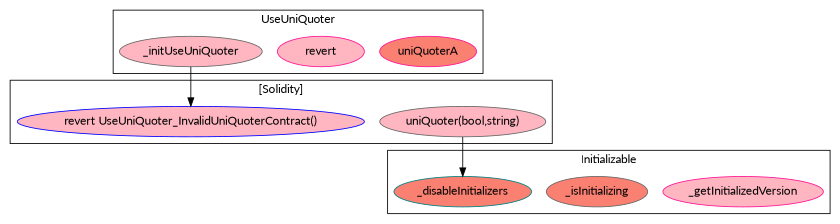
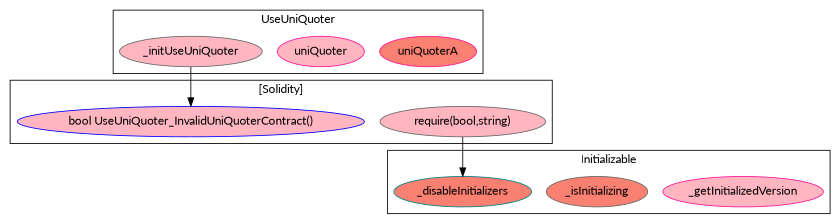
node "revert": label "revert" -> "uniQuoter"
node "revert UseUniQuoter_InvalidUniQuoterContract()": label "revert UseUniQuoter_InvalidUniQuoterContract()" -> "bool UseUniQuoter_InvalidUniQuoterContract()"
node "uniQuoter(bool,string)": label "uniQuoter(bool,string)" -> "require(bool,string)"
